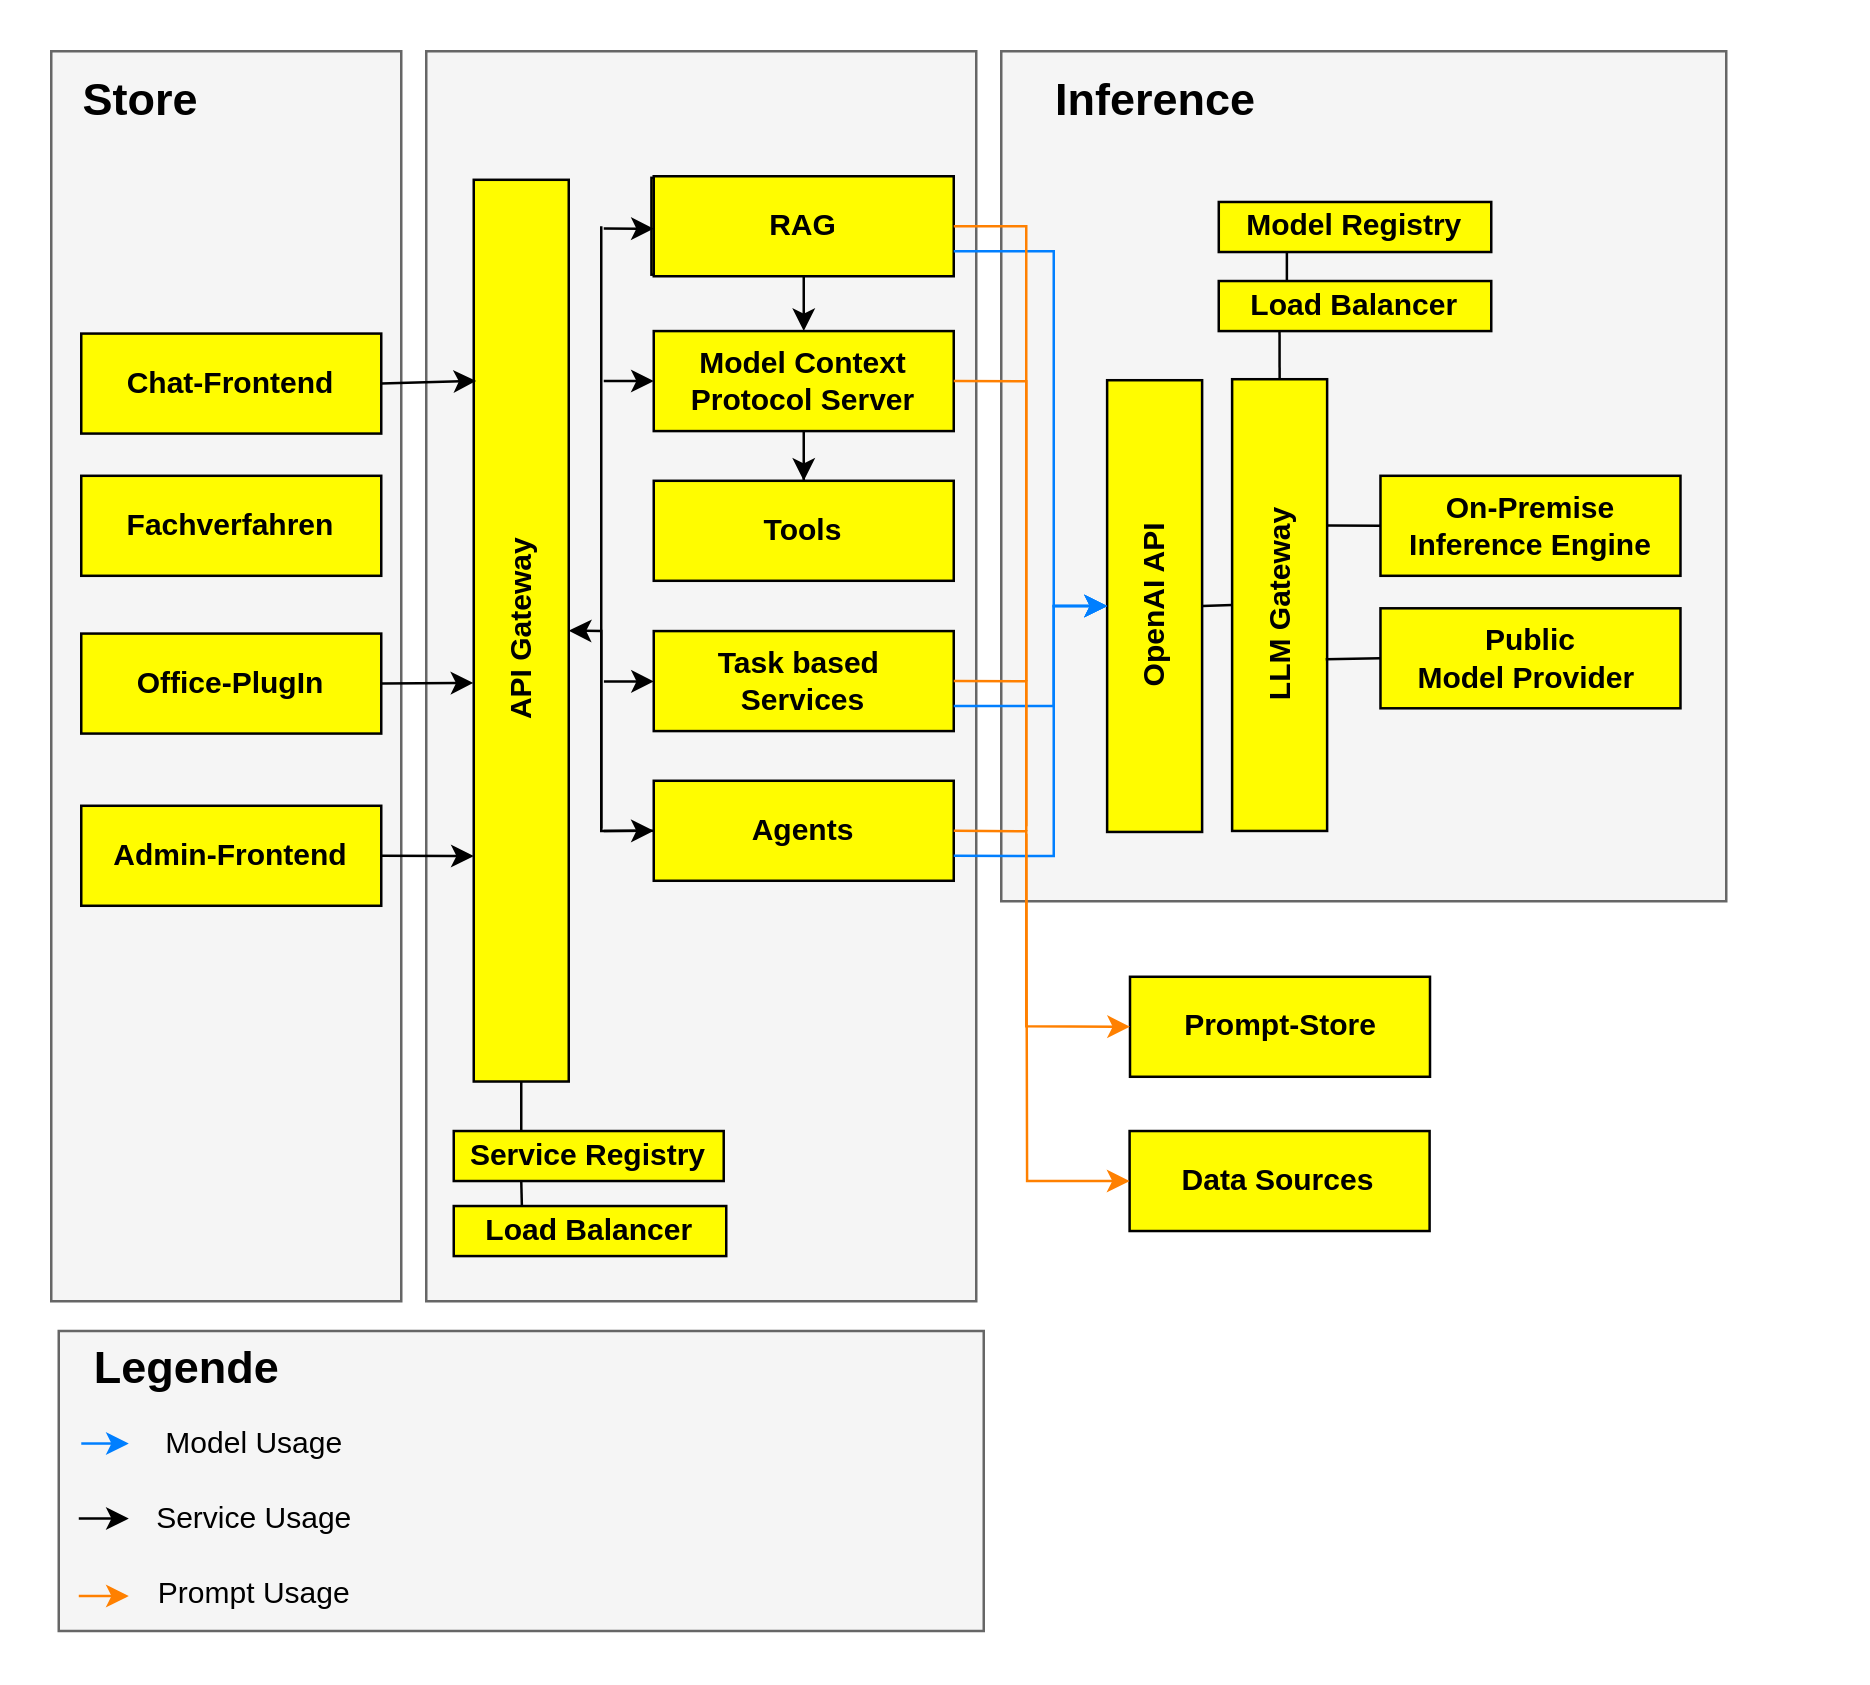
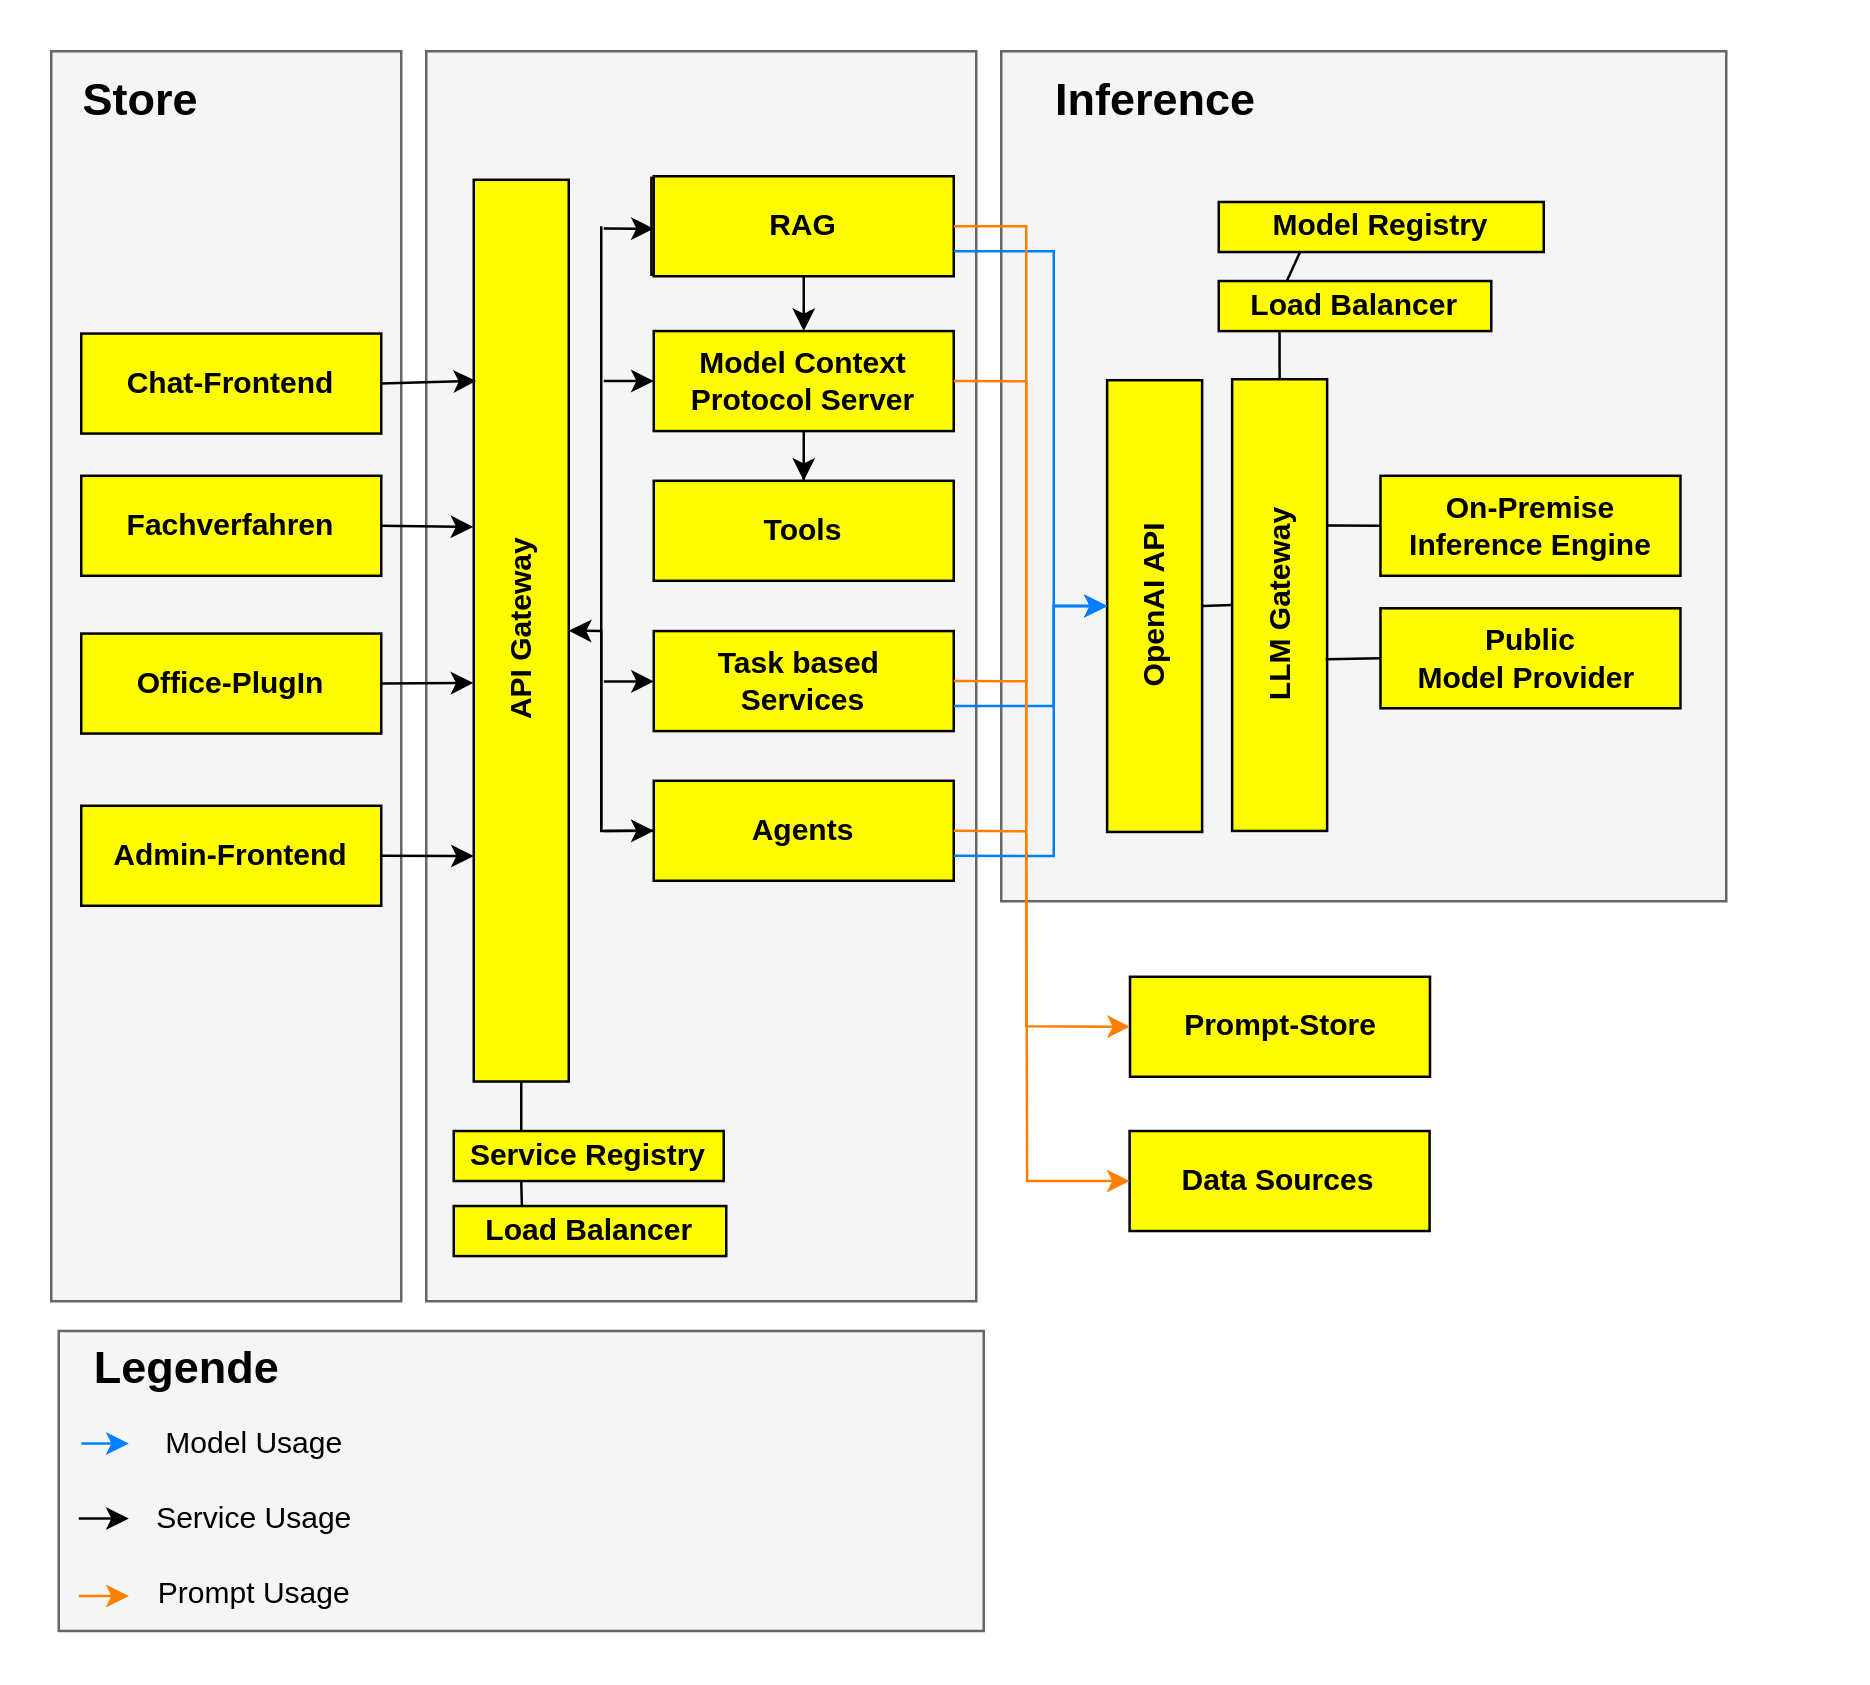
node "Model Registry": size 272x50 -> 325x50
edge "Fachverfahren" -> "API Gateway": added
